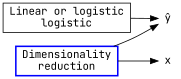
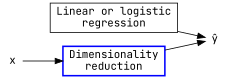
node "Linear or logistic logistic": label "Linear or logistic logistic" -> "Linear or logistic regression"
edge "Dimensionality reduction" -> "x": reversed
